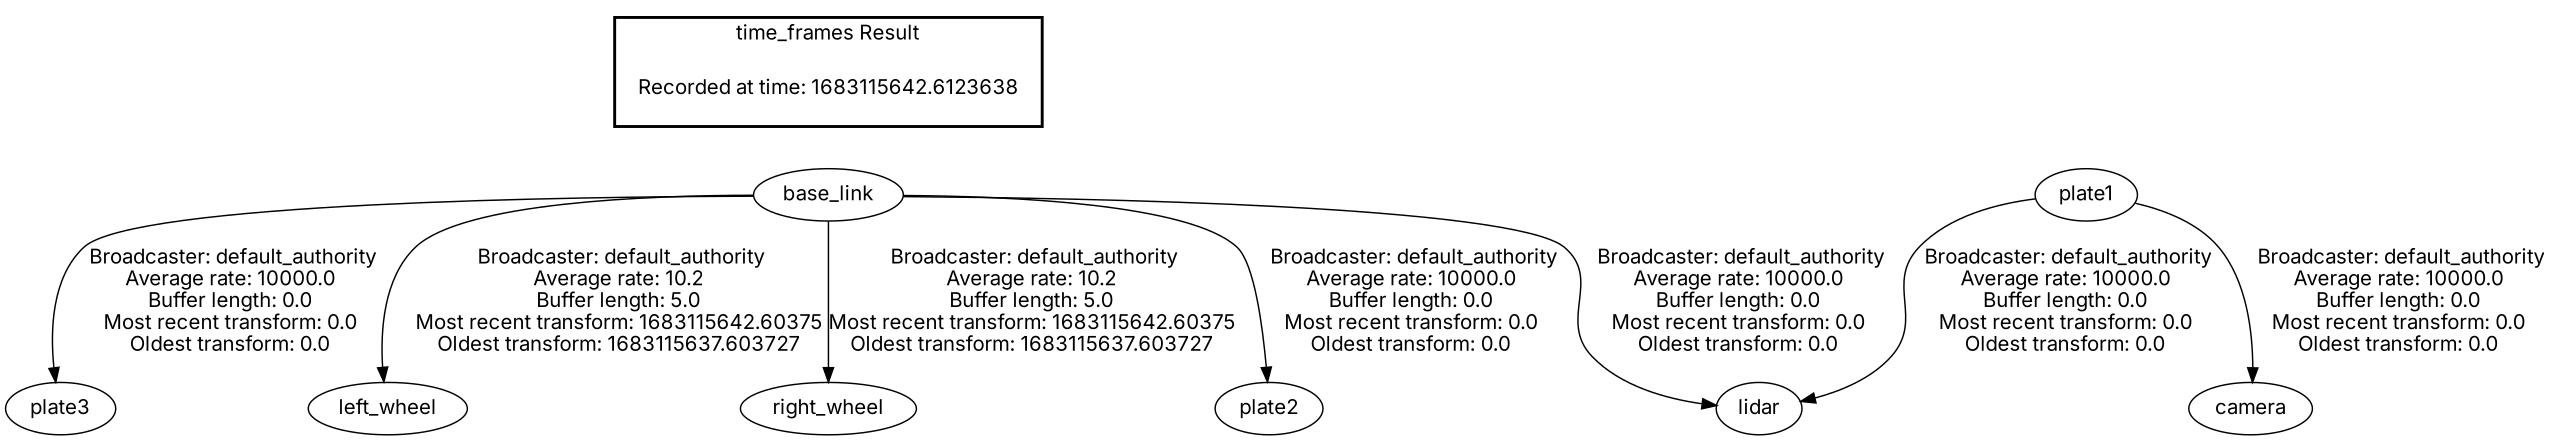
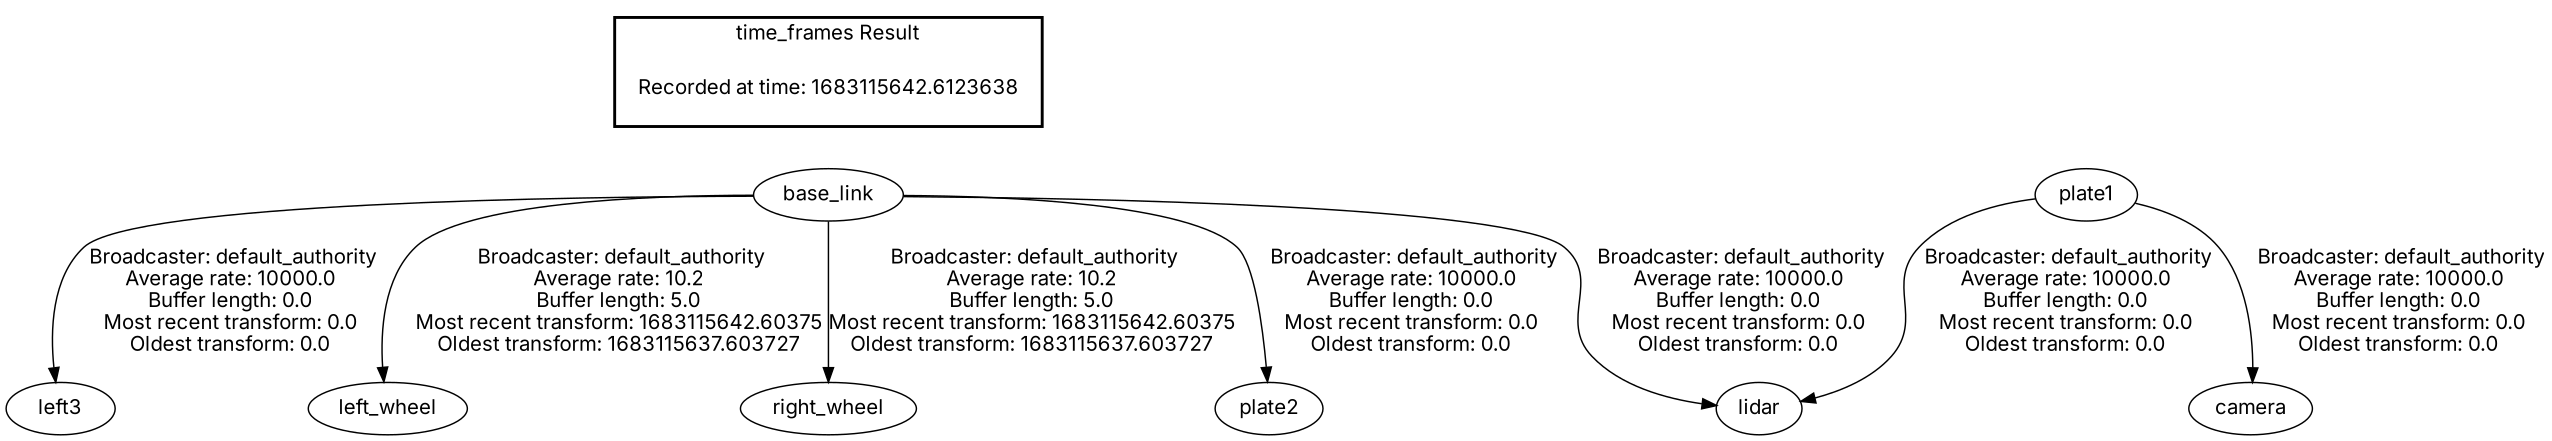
node "plate3": label "plate3" -> "left3"
